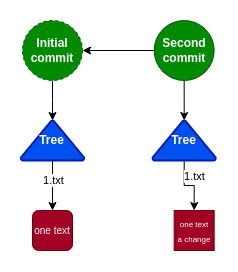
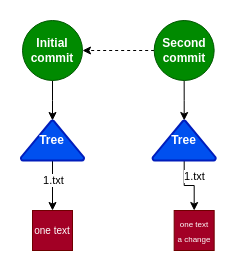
node "Initial commit": style dashed -> solid
edge "Second commit" -> "Initial commit": style solid -> dashed
node "one text": shape rounded rectangle -> rectangle
